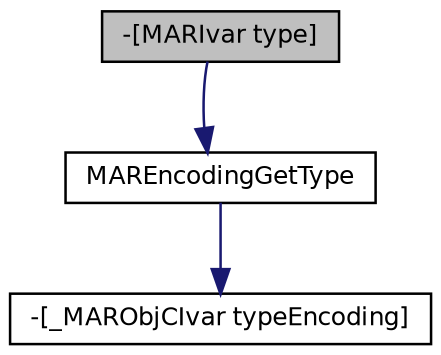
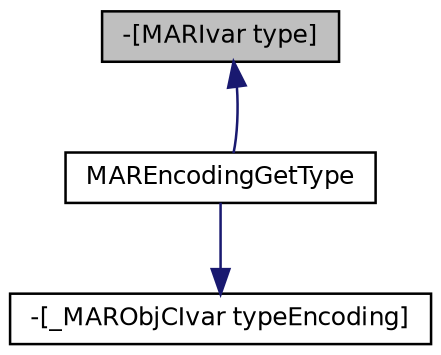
edge "-[MARIvar type]" -> "MAREncodingGetType": reversed
